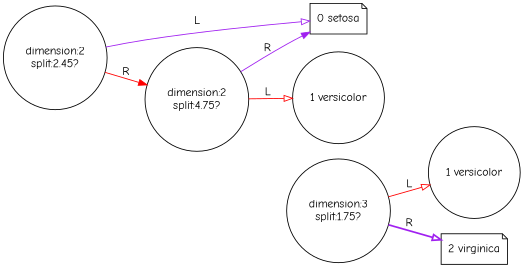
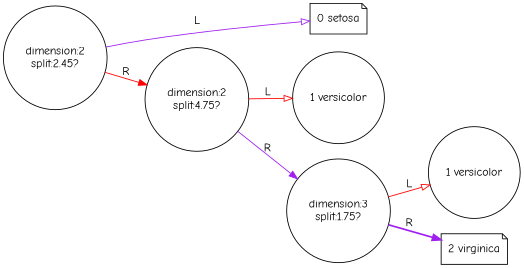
edge "dimension:2 split:4.75?" -> "0 setosa": now "dimension:2 split:4.75?" -> "dimension:3 split:1.75?"
edge "dimension:3 split:1.75?" -> "2 virginica": arrowhead onormal -> normal
